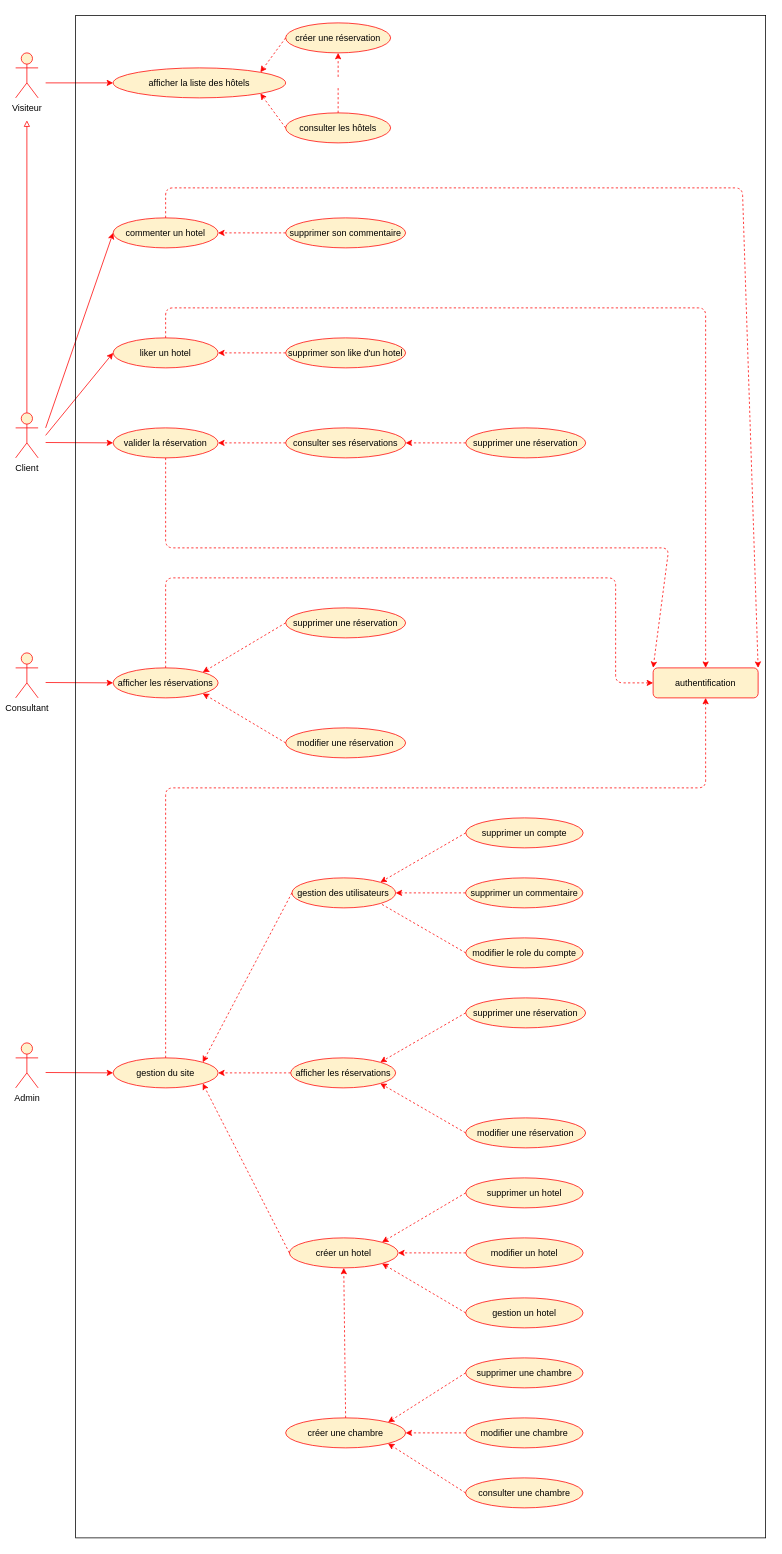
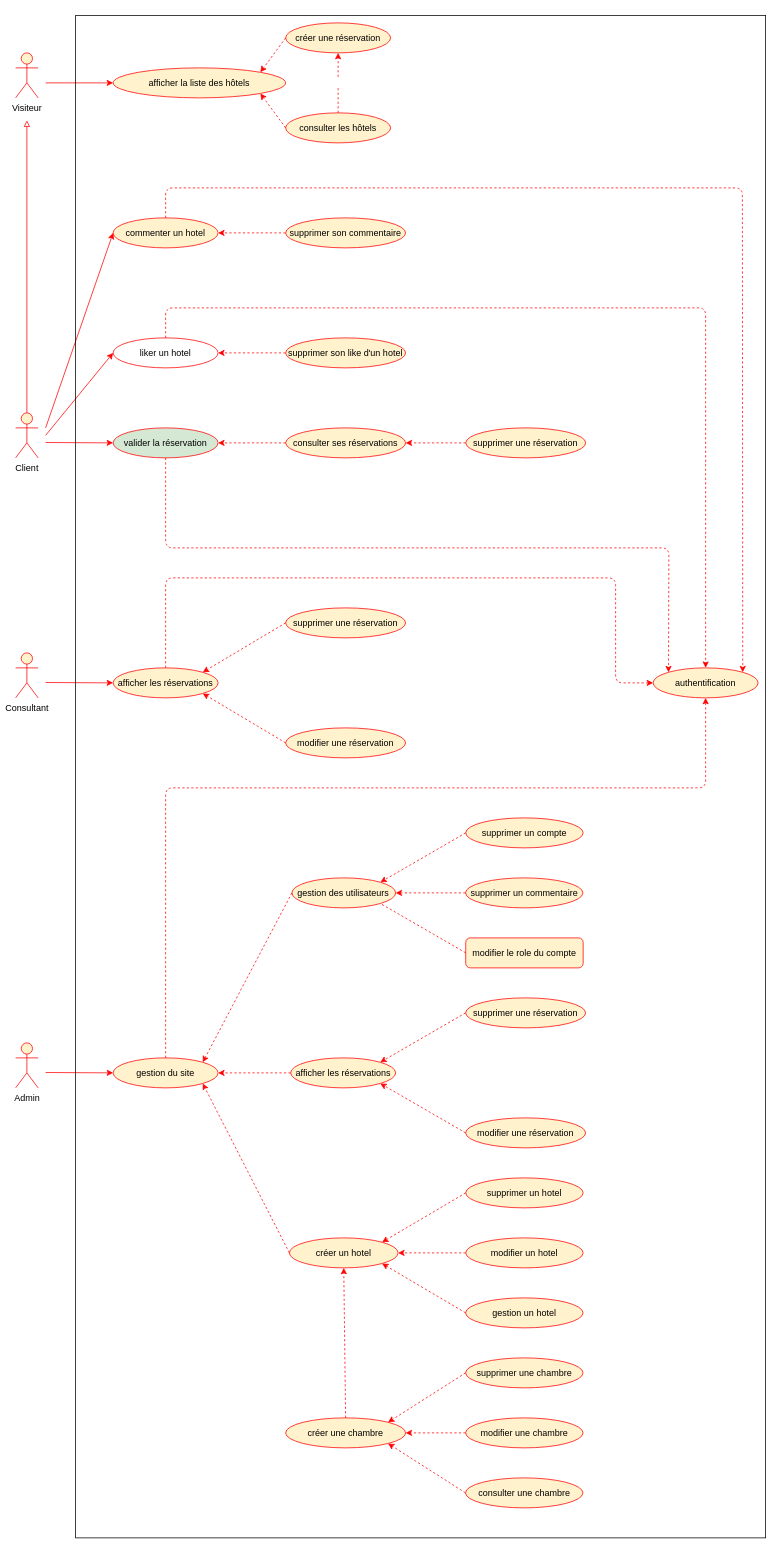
node "liker un hotel": fillcolor #fff2cc -> #ffffff
node "valider la réservation": fillcolor #fff2cc -> #d5e8d4
node "authentification": shape rounded rectangle -> ellipse
node "modifier le role du compte": shape ellipse -> rounded rectangle
